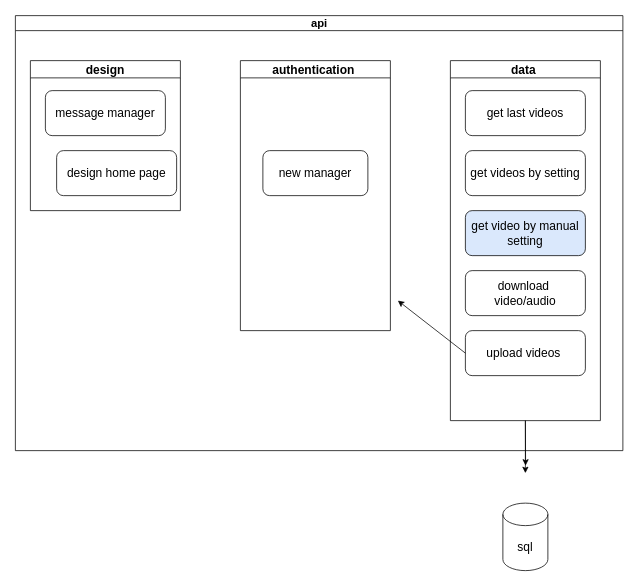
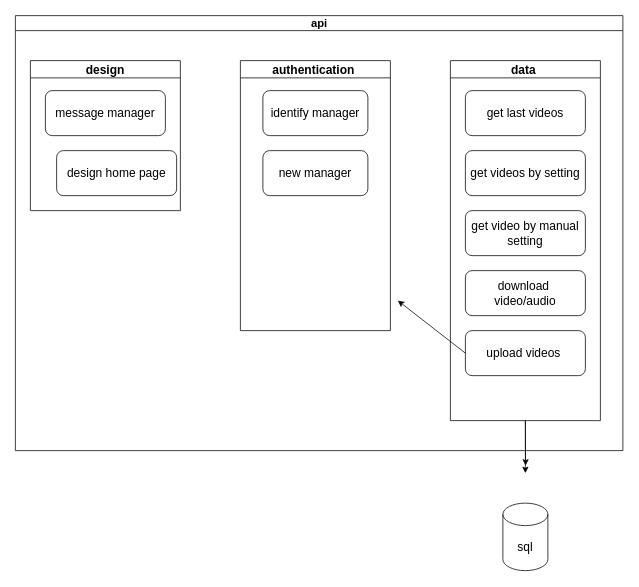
node "identify manager": added
node "get video by manual setting": fillcolor #dae8fc -> #ffffff
